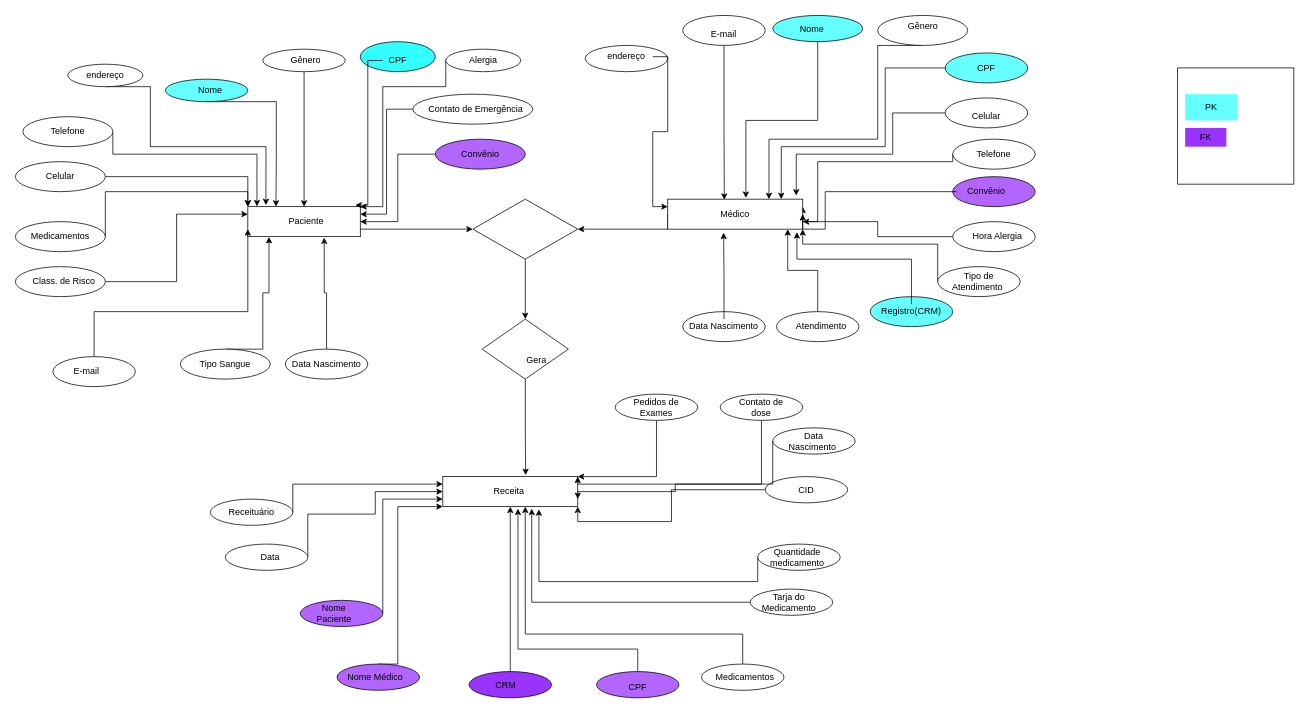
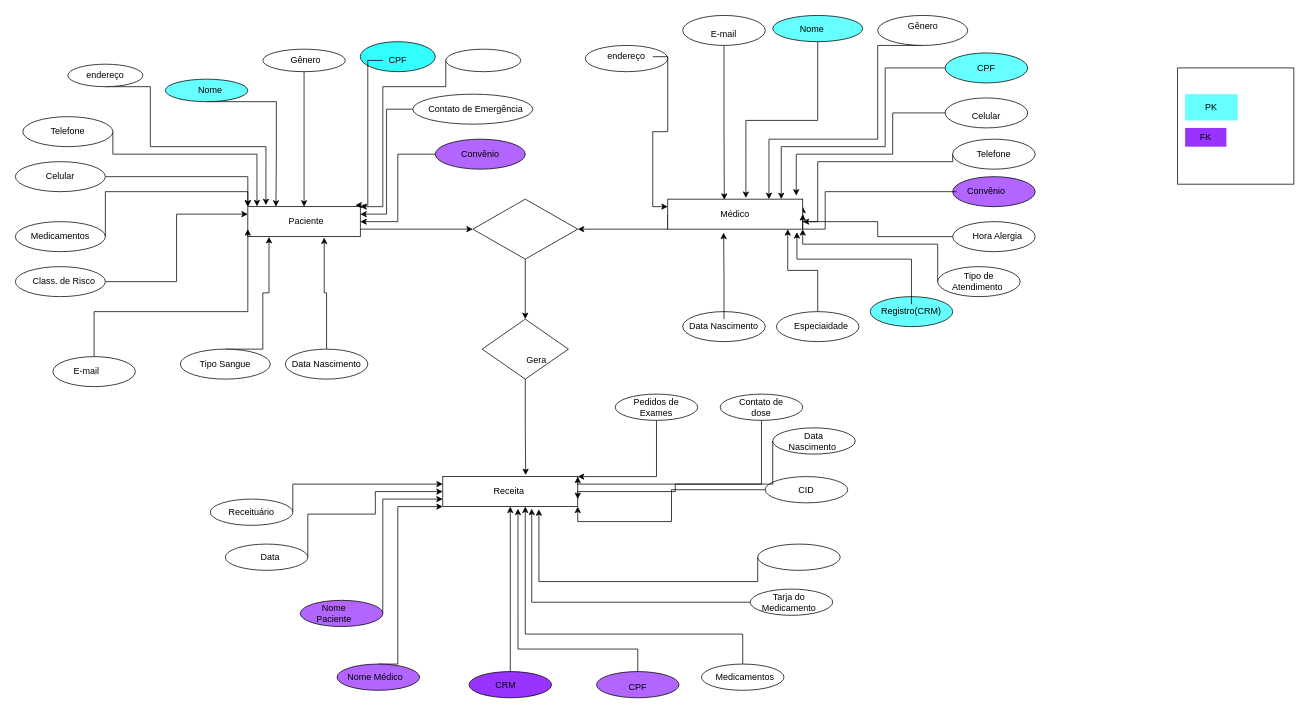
node "Alergia": removed
node "Atendimento": label "Atendimento" -> "Especiaidade"
node "Quantidade medicamento": removed
